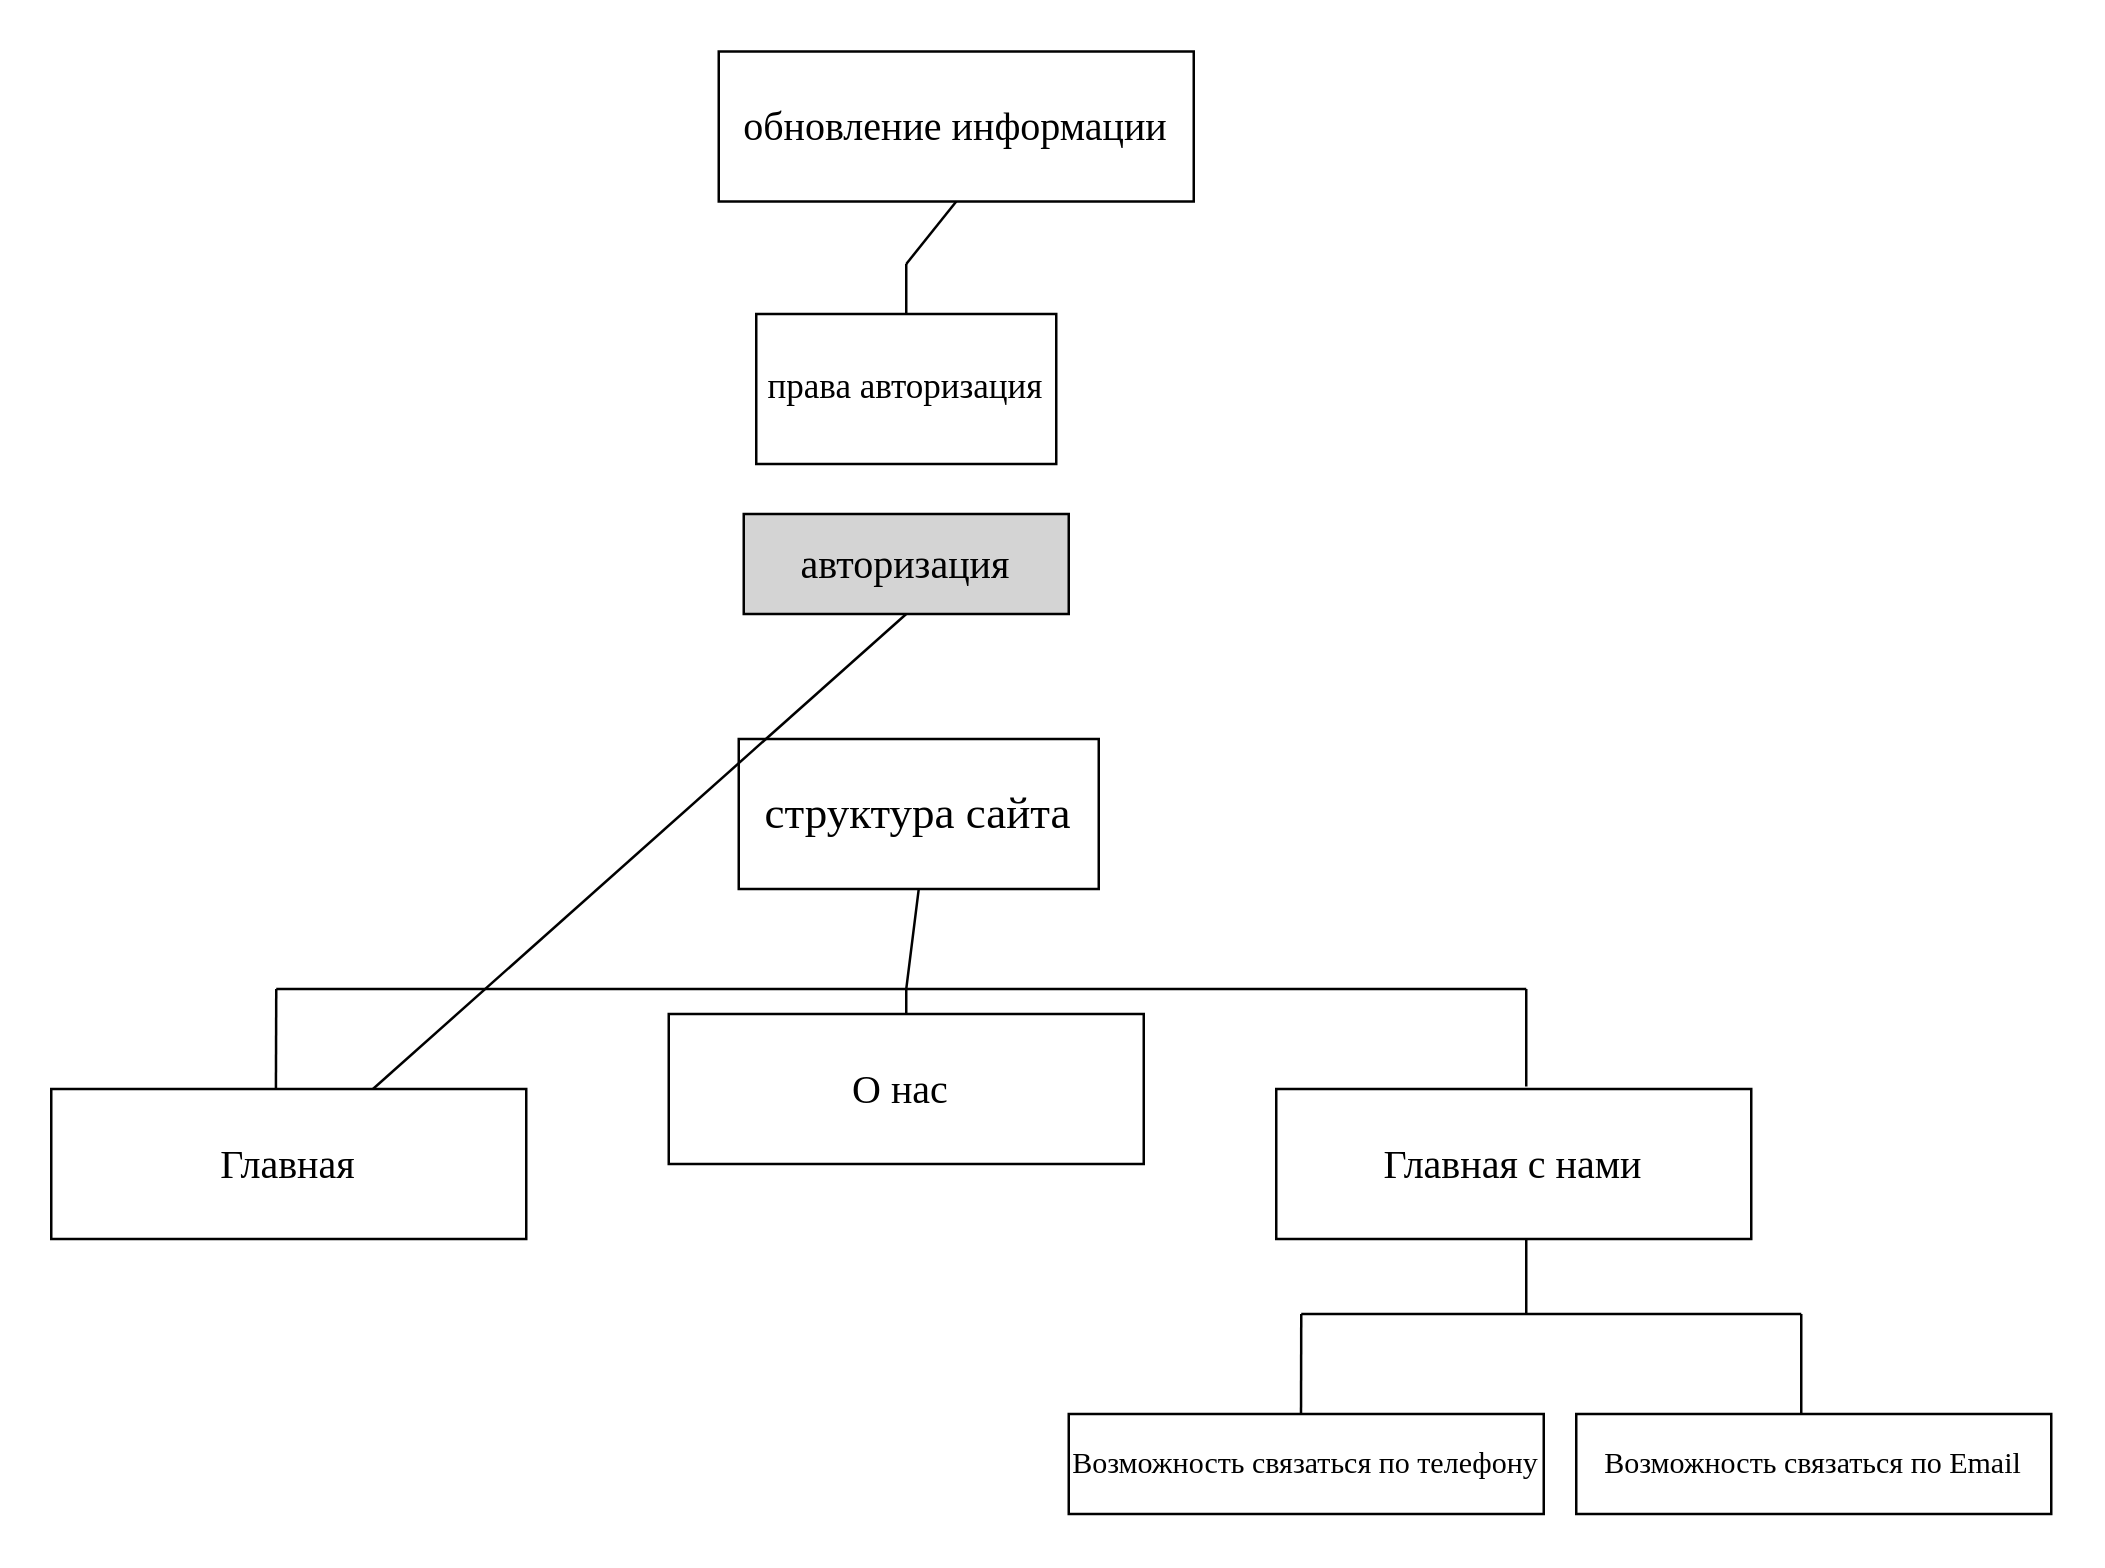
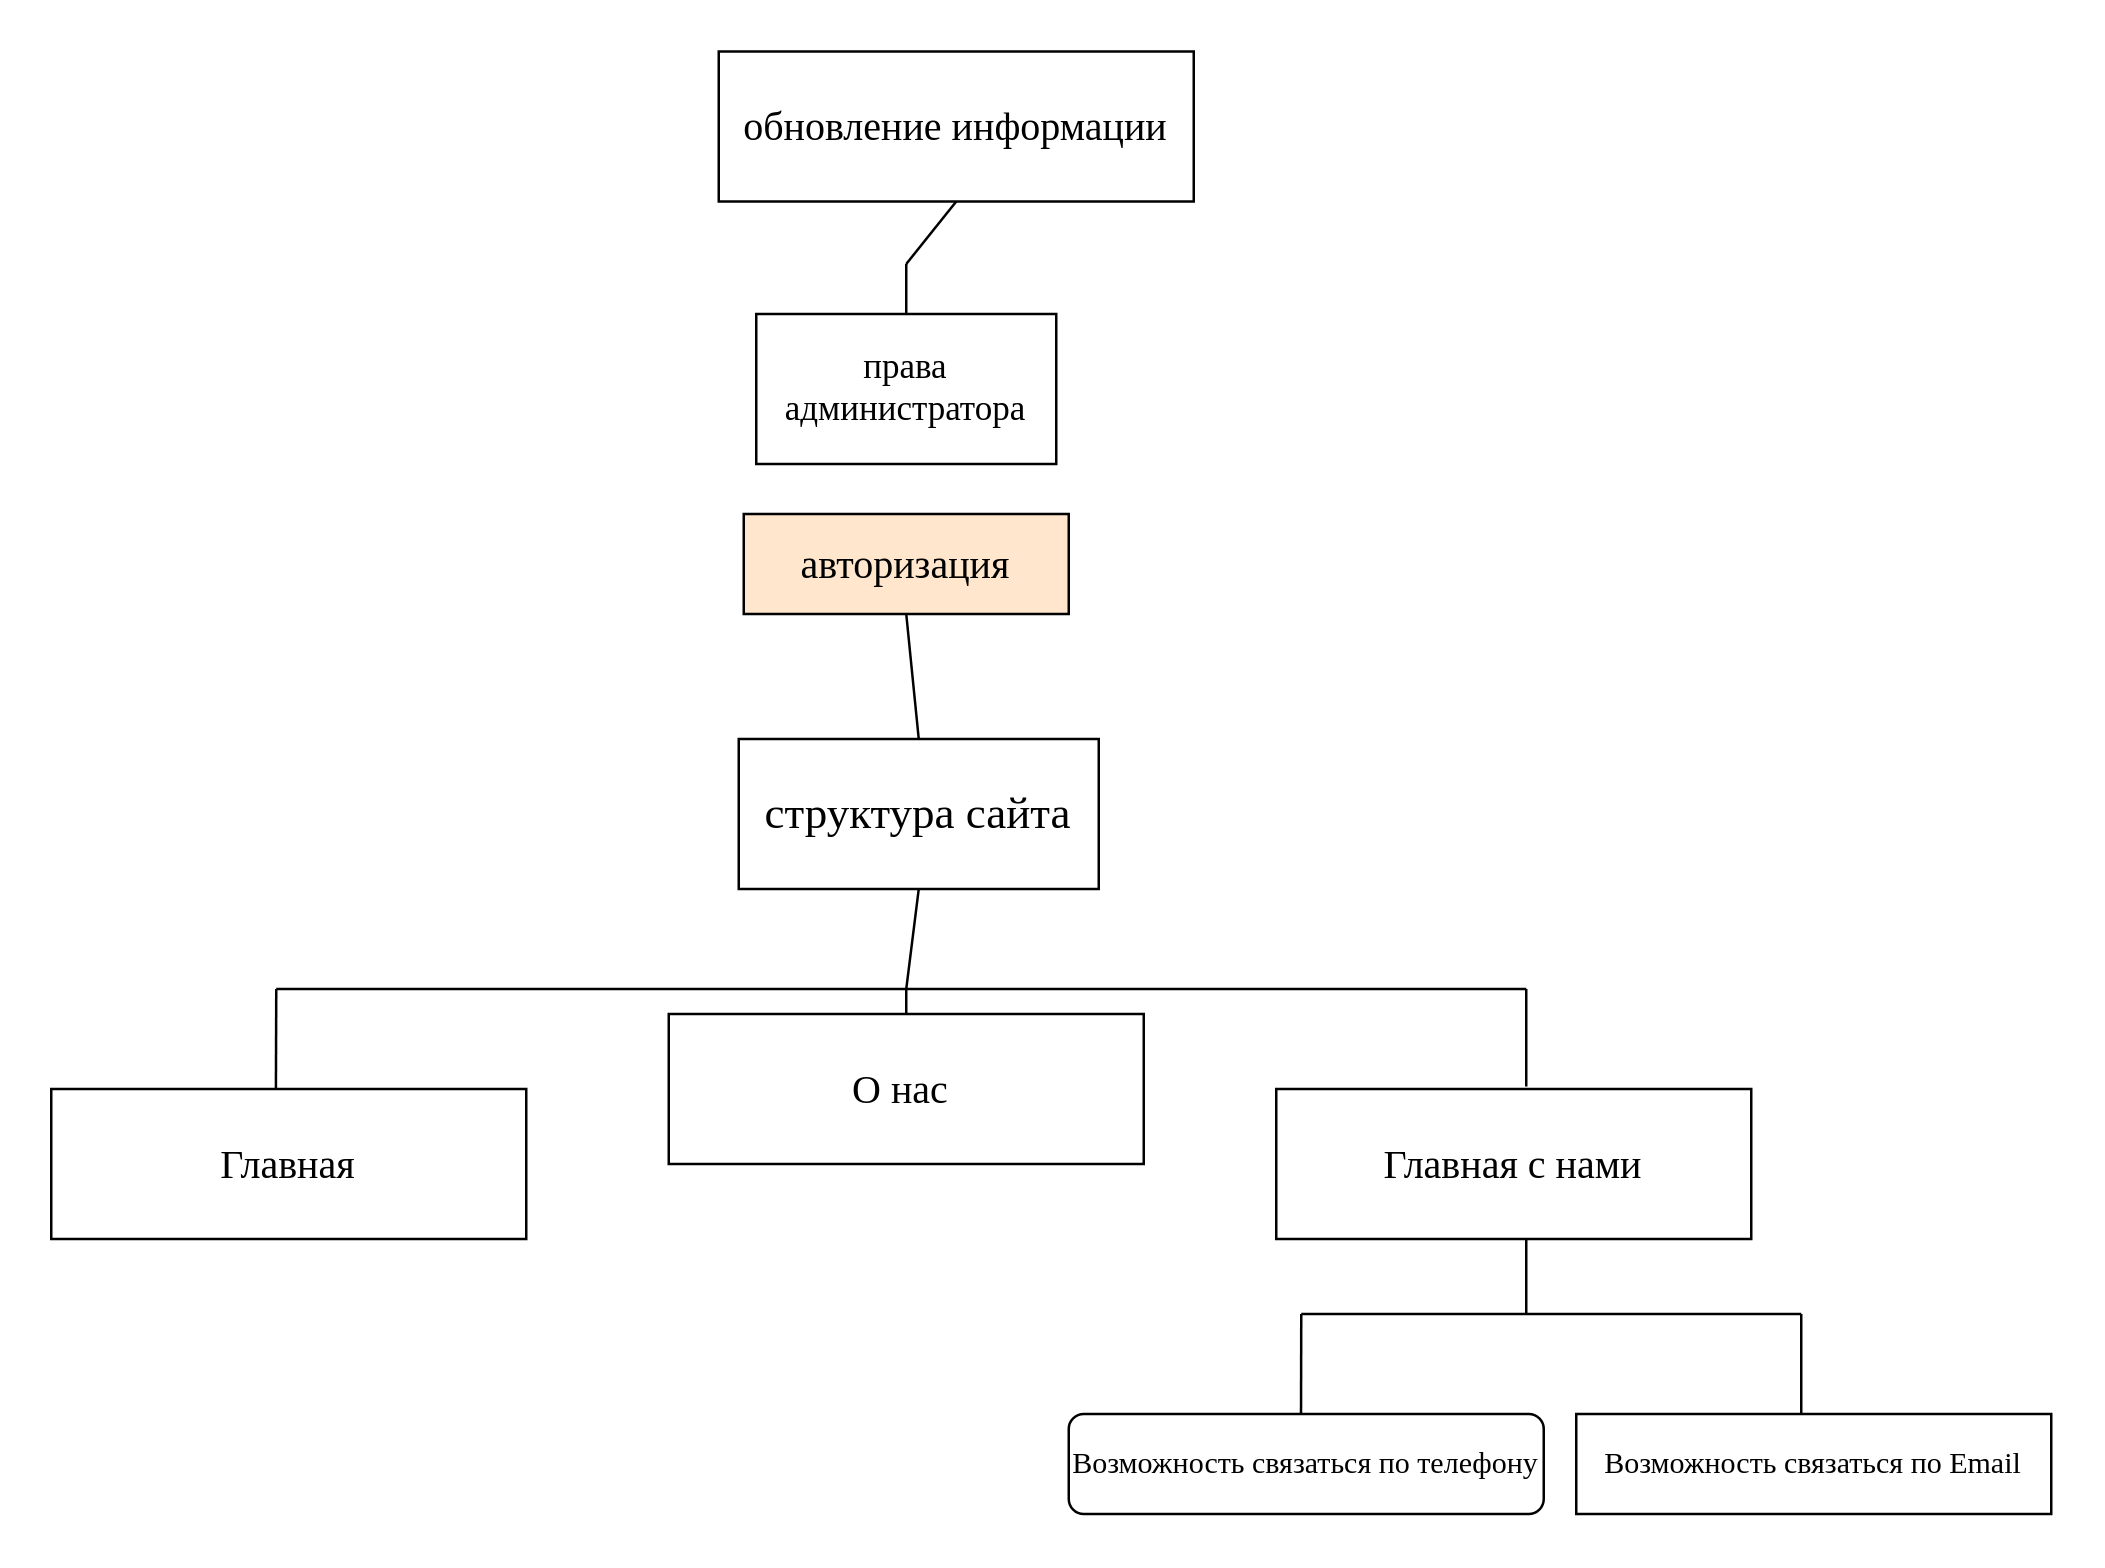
node "права авторизация": label "права авторизация" -> "права администратора"
node "авторизация": fillcolor #d4d4d4 -> #ffe6cc
edge "авторизация" -- "Главная": now "авторизация" -- "структура сайта"
node "Возможность связаться по телефону": shape rectangle -> rounded rectangle
